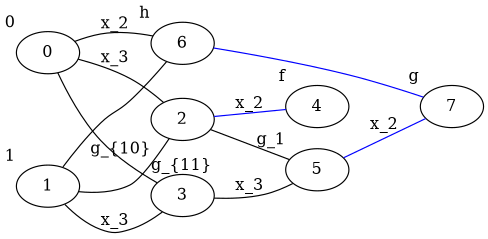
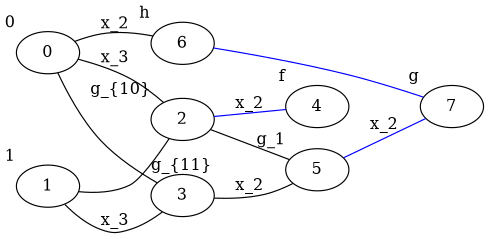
edge "6 h" -- "1 1": removed
edge "5 g_1" -- "3 g_{11}": label "x_3" -> "x_2"
